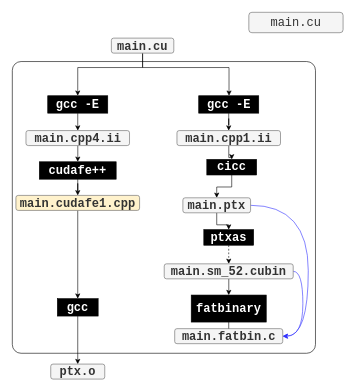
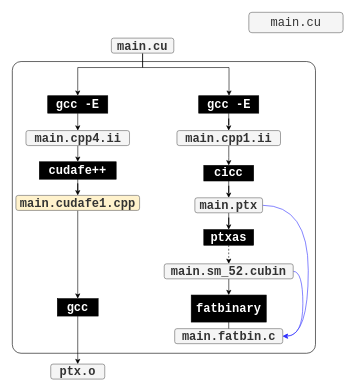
node "cicc": moved (232, 167) -> (229, 173)
node "main.ptx": moved (217, 205) -> (229, 205)
